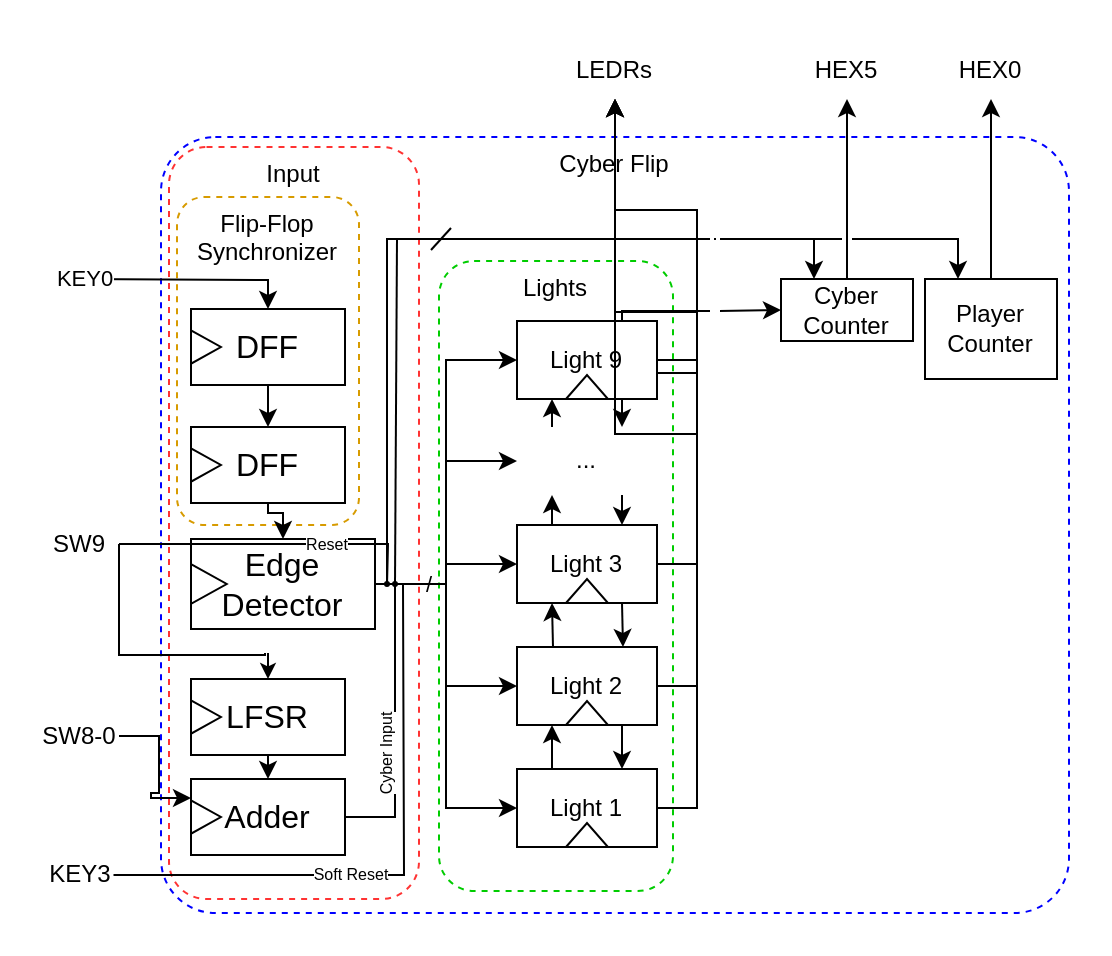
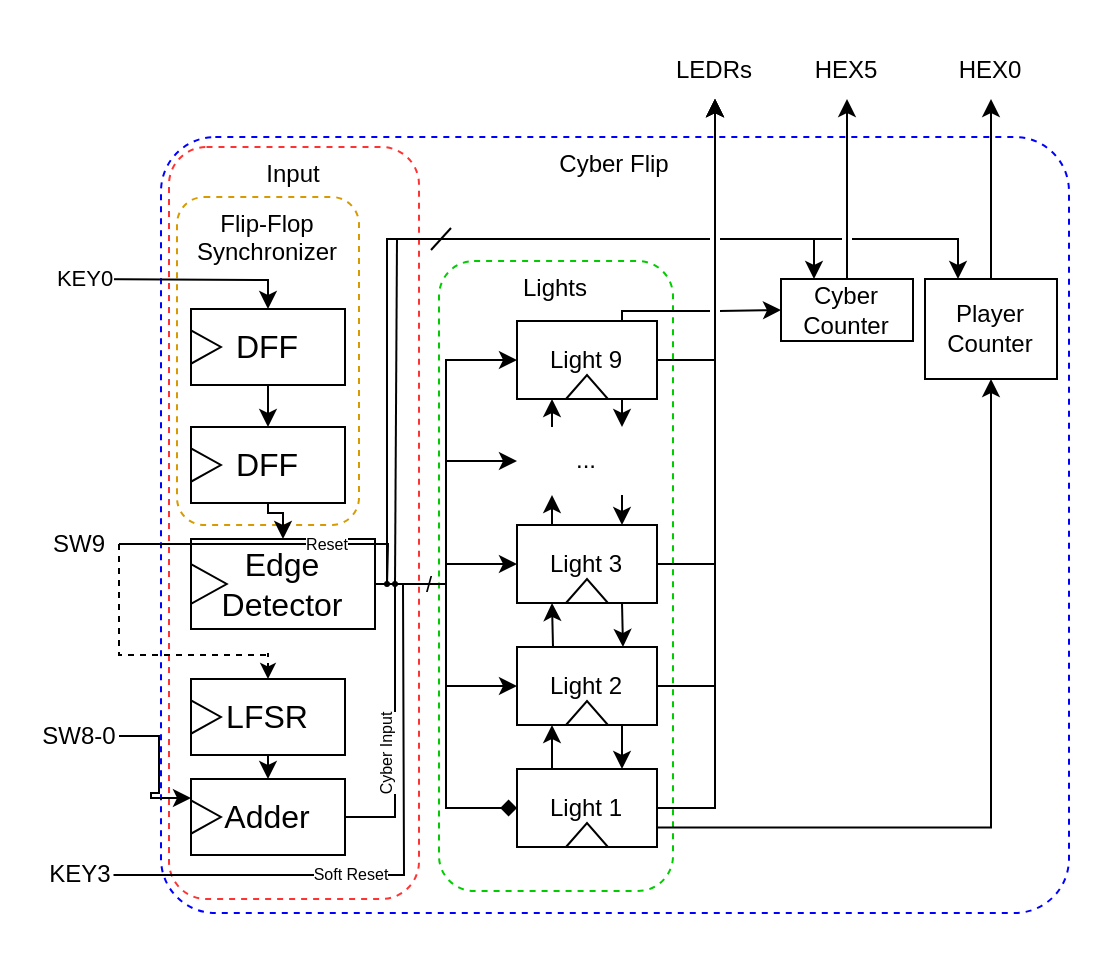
node "LEDRs": moved (615, 70) -> (715, 70)
edge "SW9" -> "LFSR": style solid -> dashed
edge "Light 1" -> "Player Counter": added
edge "Edge Detector" -> "Light 1": arrowhead classic -> diamond
